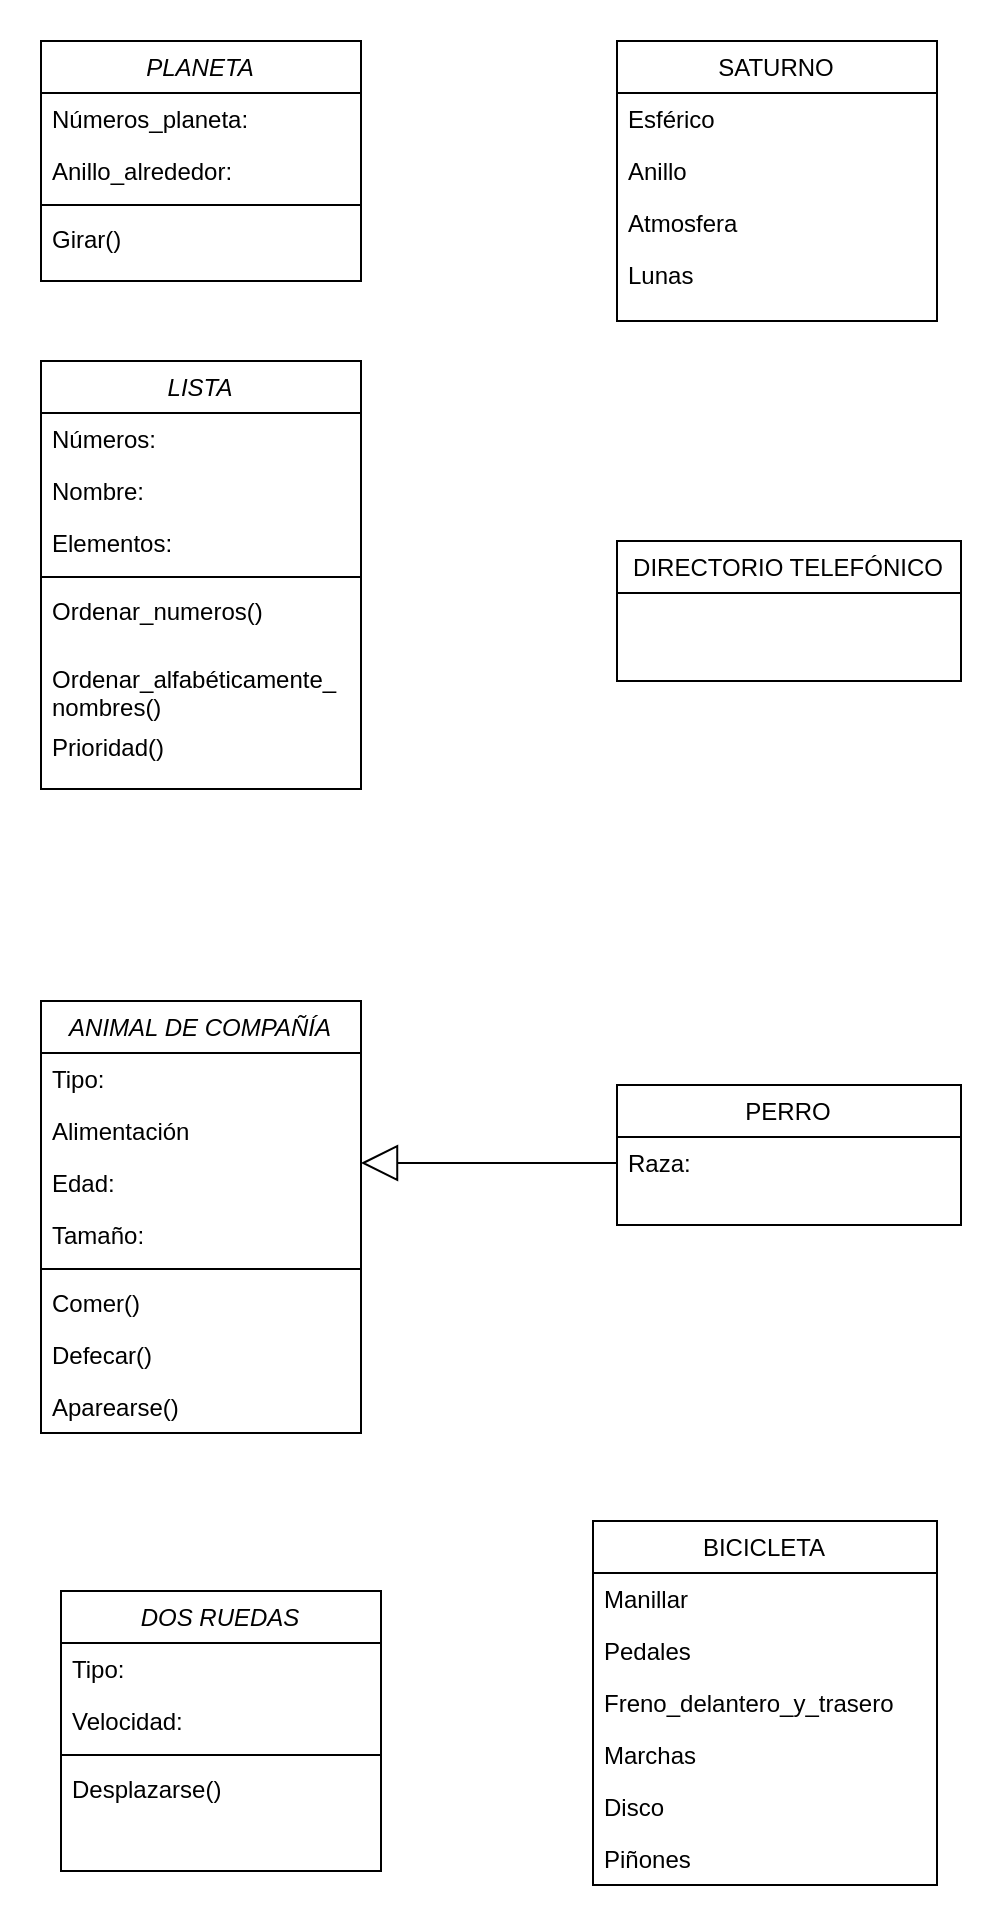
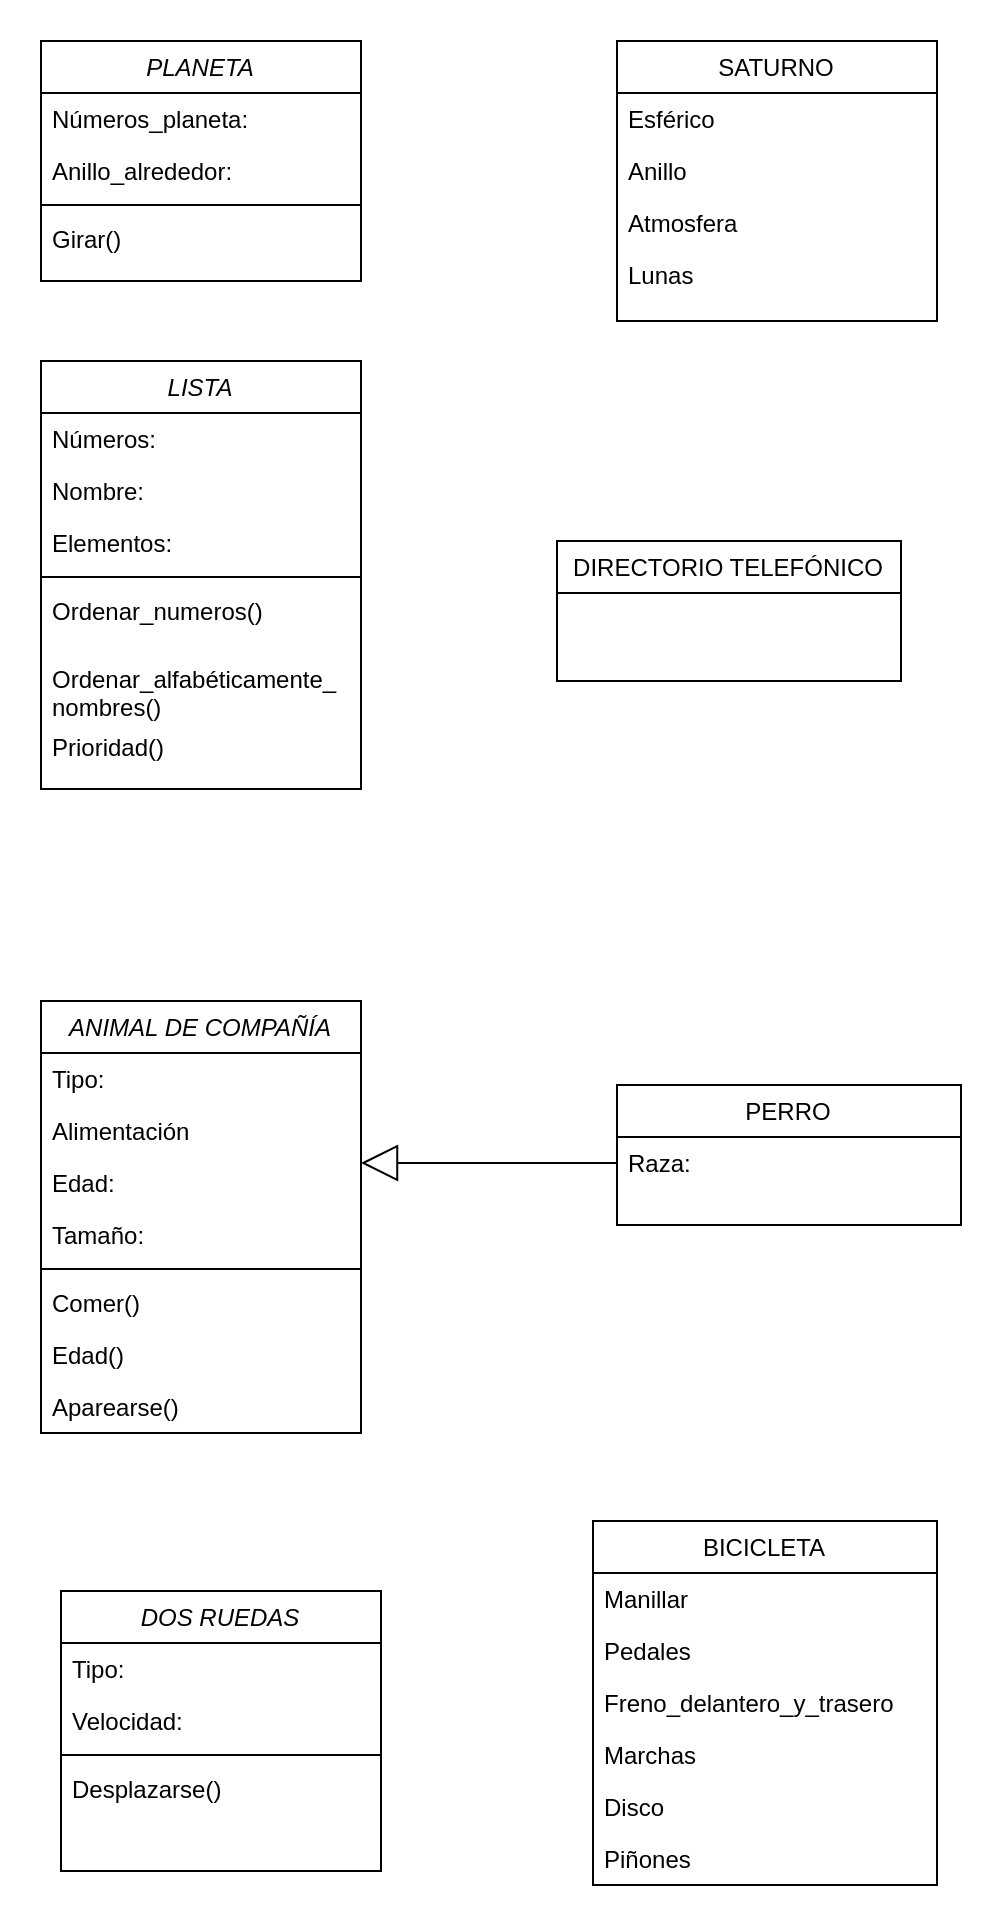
node "DIRECTORIO TELEFÓNICO": moved (789, 611) -> (729, 611)
node "Defecar()": label "Defecar()" -> "Edad()"
